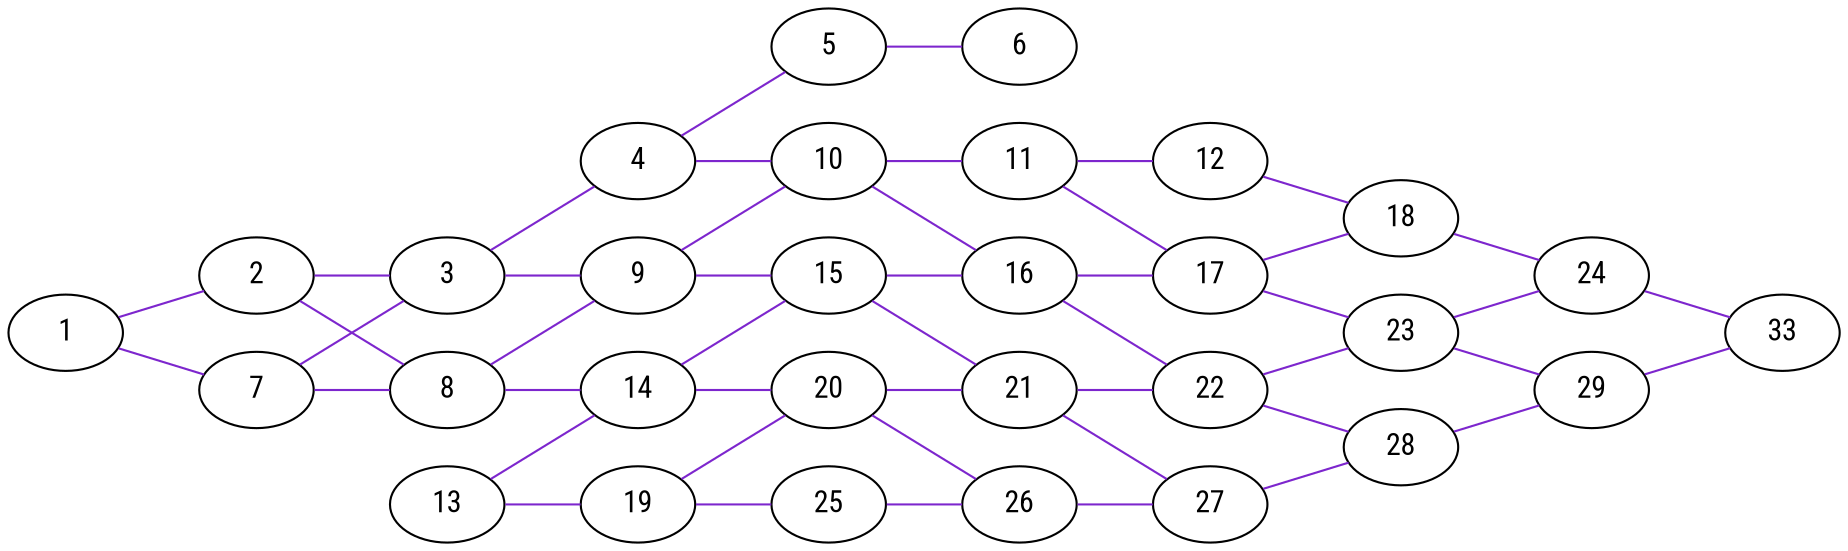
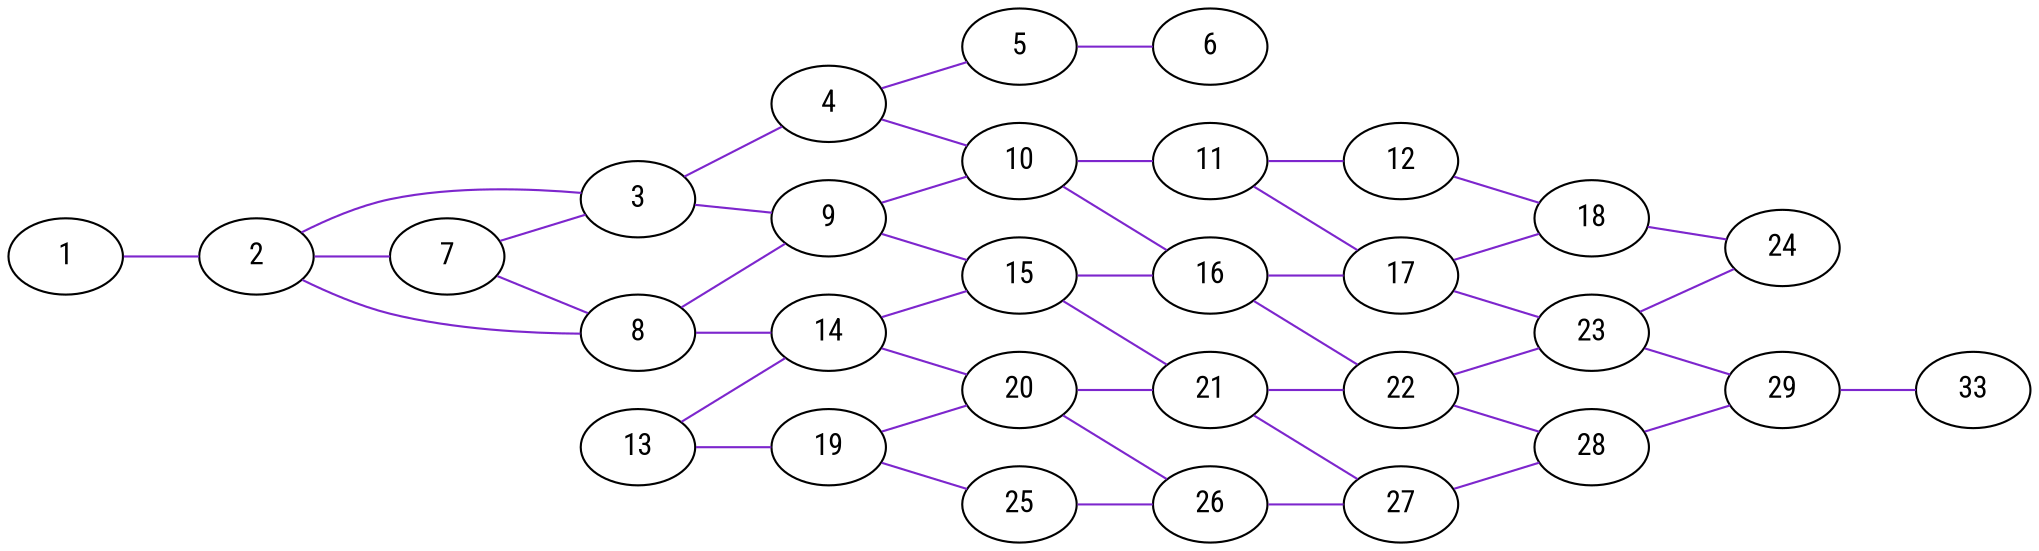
edge "24" -- "33": removed
edge "1" -- "7": now "2" -- "7"
